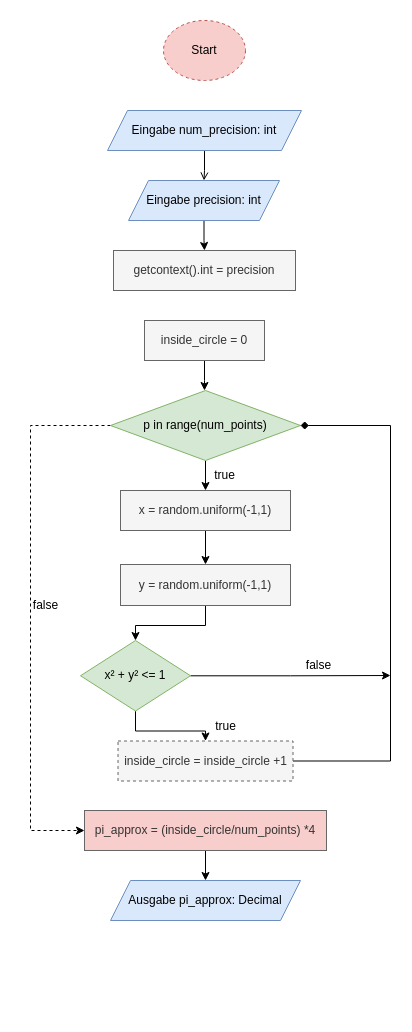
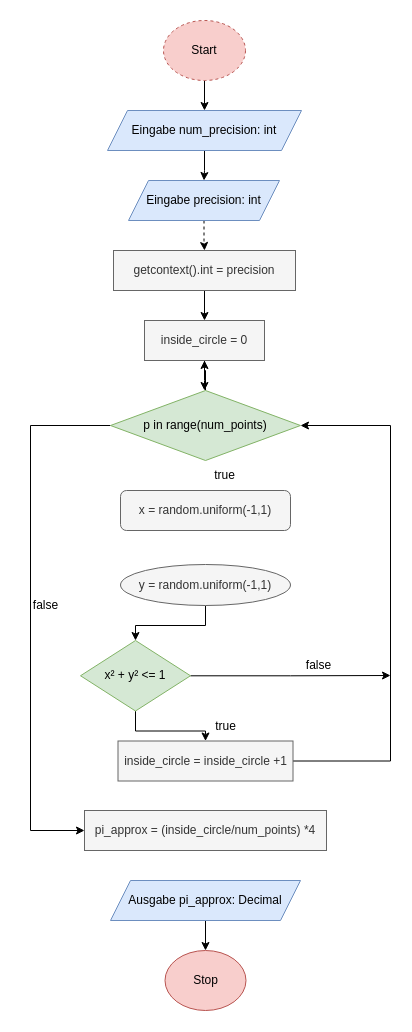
edge "Start" -> "Eingabe num_precision: int": added
edge "Eingabe num_precision: int" -> "Eingabe precision: int": arrowhead open -> classic
edge "Eingabe precision: int" -> "getcontext().int = precision": style solid -> dashed
edge "getcontext().int = precision" -> "inside_circle = 0": added
edge "inside_circle = inside_circle +1" -> "p in range(num_points)": arrowhead diamond -> classic
edge "p in range(num_points)" -> "x = random.uniform(-1,1)": now "p in range(num_points)" -> "inside_circle = 0"
node "x = random.uniform(-1,1)": shape rectangle -> rounded rectangle
edge "x = random.uniform(-1,1)" -> "y = random.uniform(-1,1)": removed
node "y = random.uniform(-1,1)": shape rectangle -> ellipse
edge "p in range(num_points)" -> "pi_approx = (inside_circle/num_points) *4": style dashed -> solid
node "inside_circle = inside_circle +1": style dashed -> solid
node "pi_approx = (inside_circle/num_points) *4": fillcolor #f8cecc -> #f5f5f5
edge "pi_approx = (inside_circle/num_points) *4" -> "Ausgabe pi_approx: Decimal": removed
edge "Ausgabe pi_approx: Decimal" -> "Stop": added
node "Stop": added
